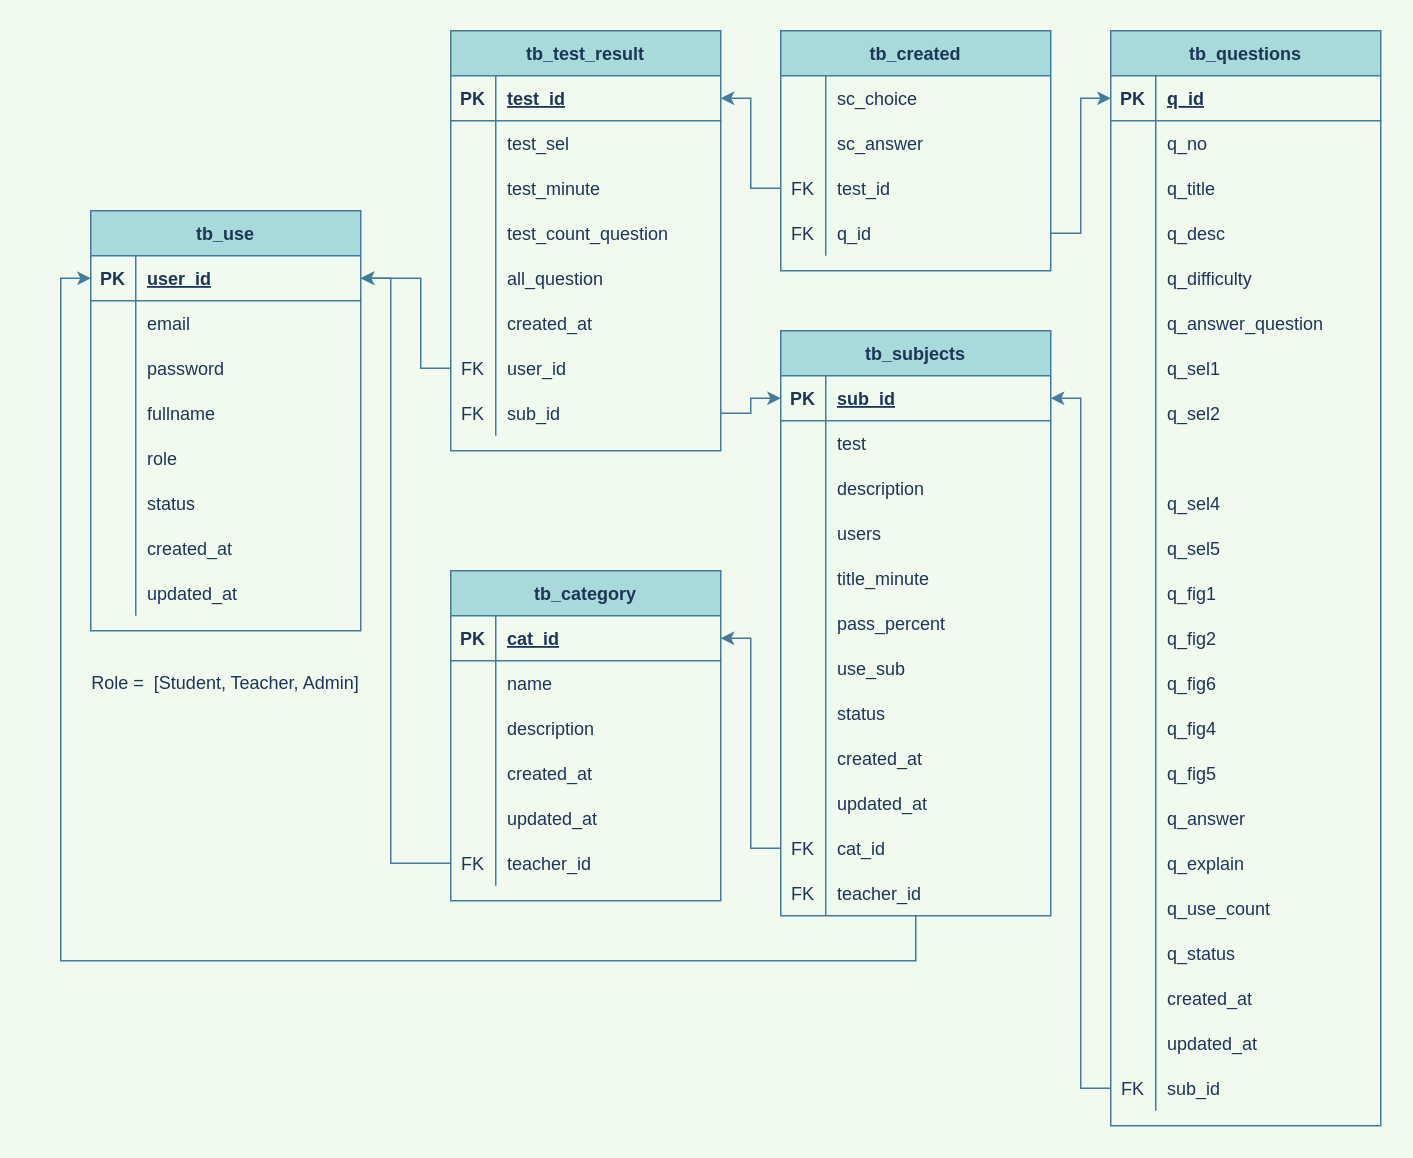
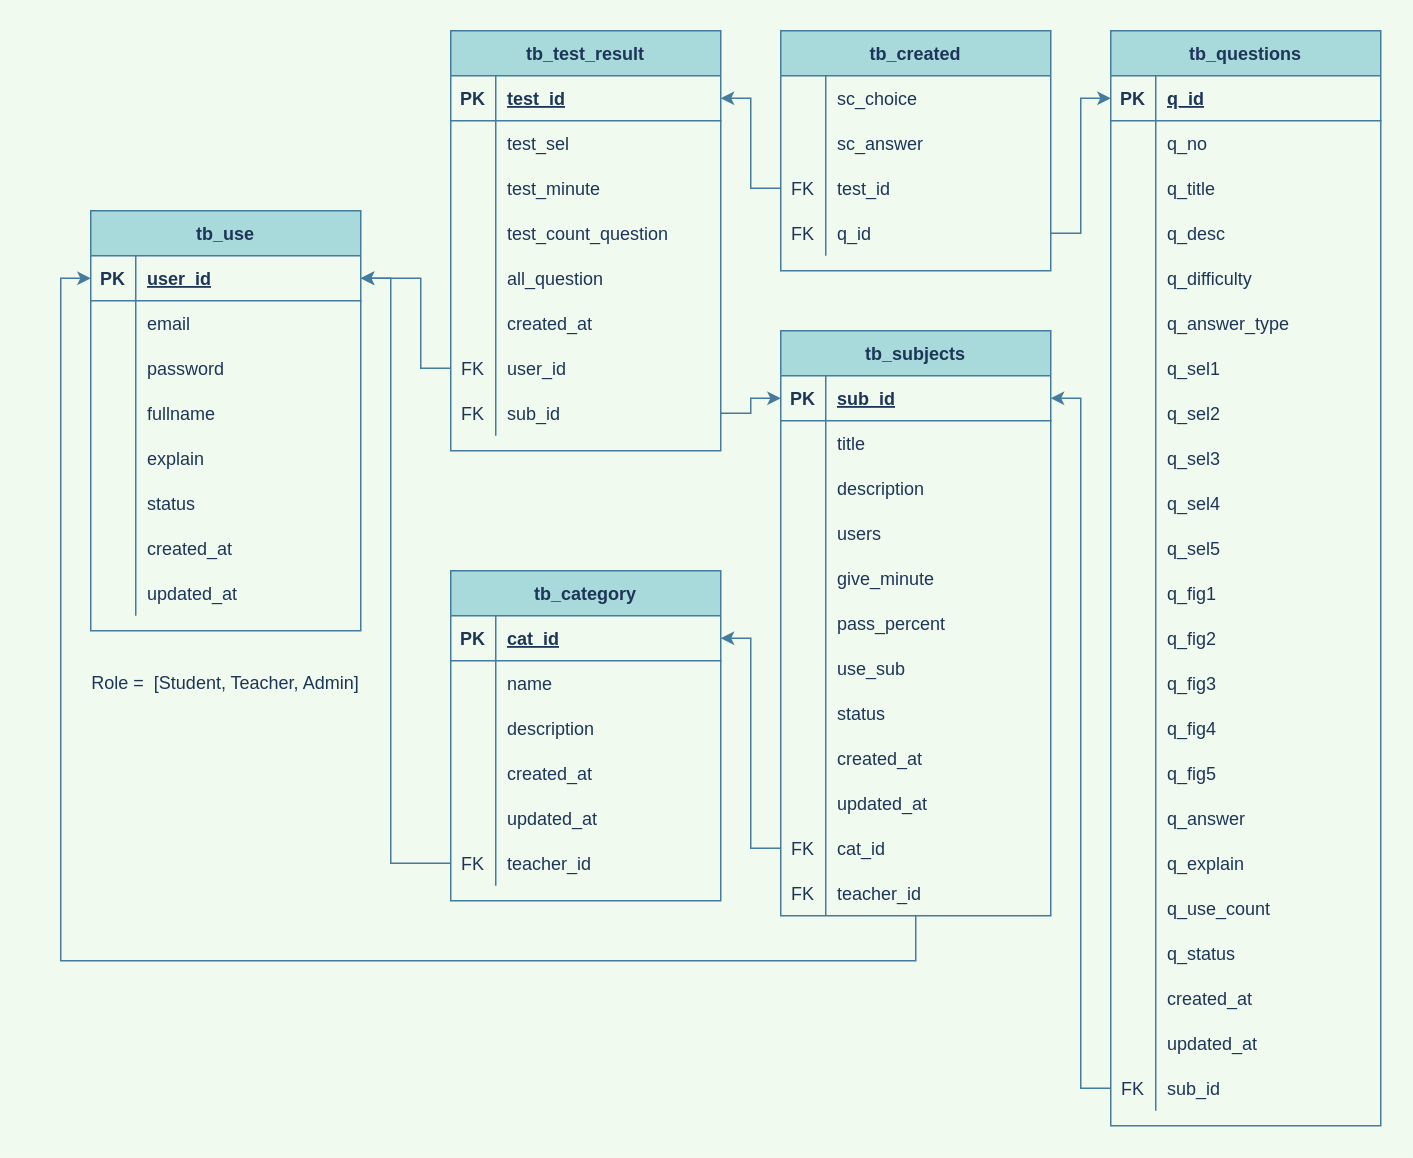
node "q_answer_question": label "q_answer_question" -> "q_answer_type"
node "test": label "test" -> "title"
node "q_sel3": added
node "role": label "role" -> "explain"
node "title_minute": label "title_minute" -> "give_minute"
node "q_fig6": label "q_fig6" -> "q_fig3"
